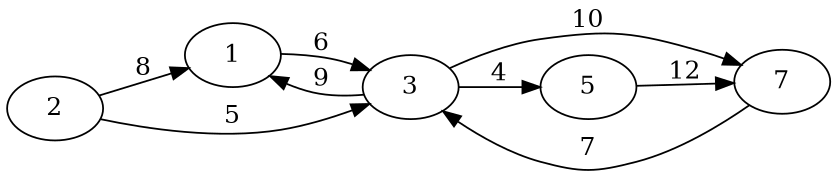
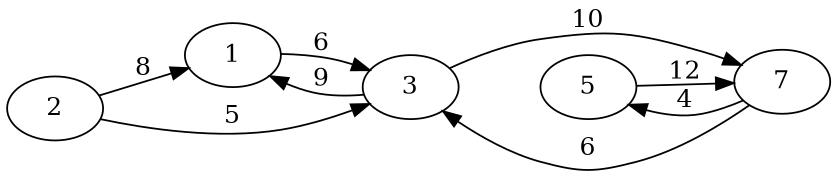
edge "3" -> "5": now "7" -> "5"
edge "7" -> "3": label "7" -> "6"
